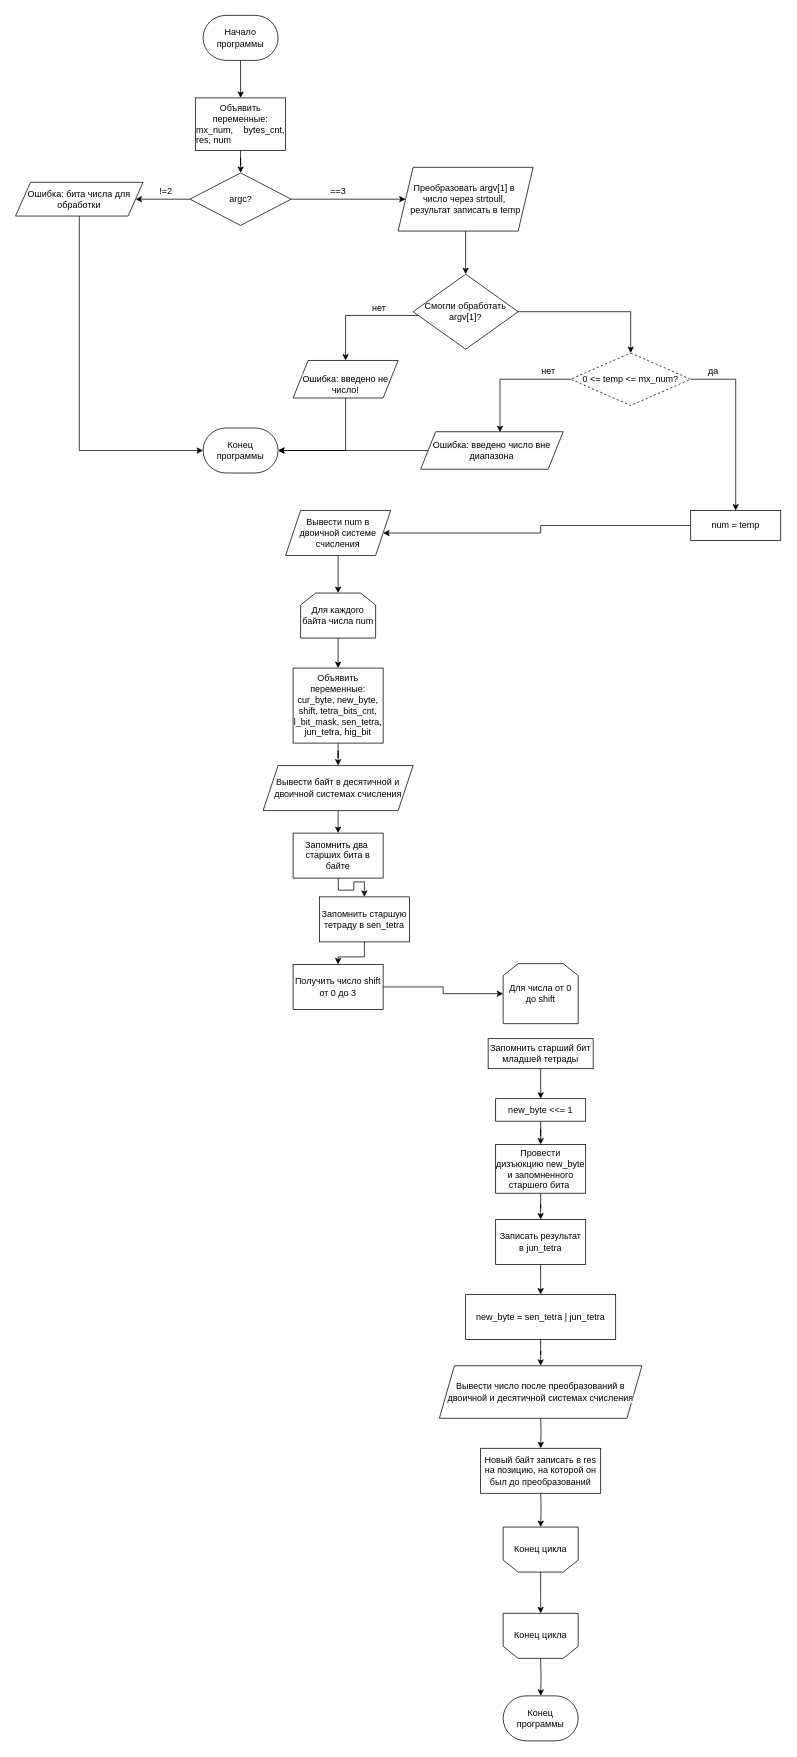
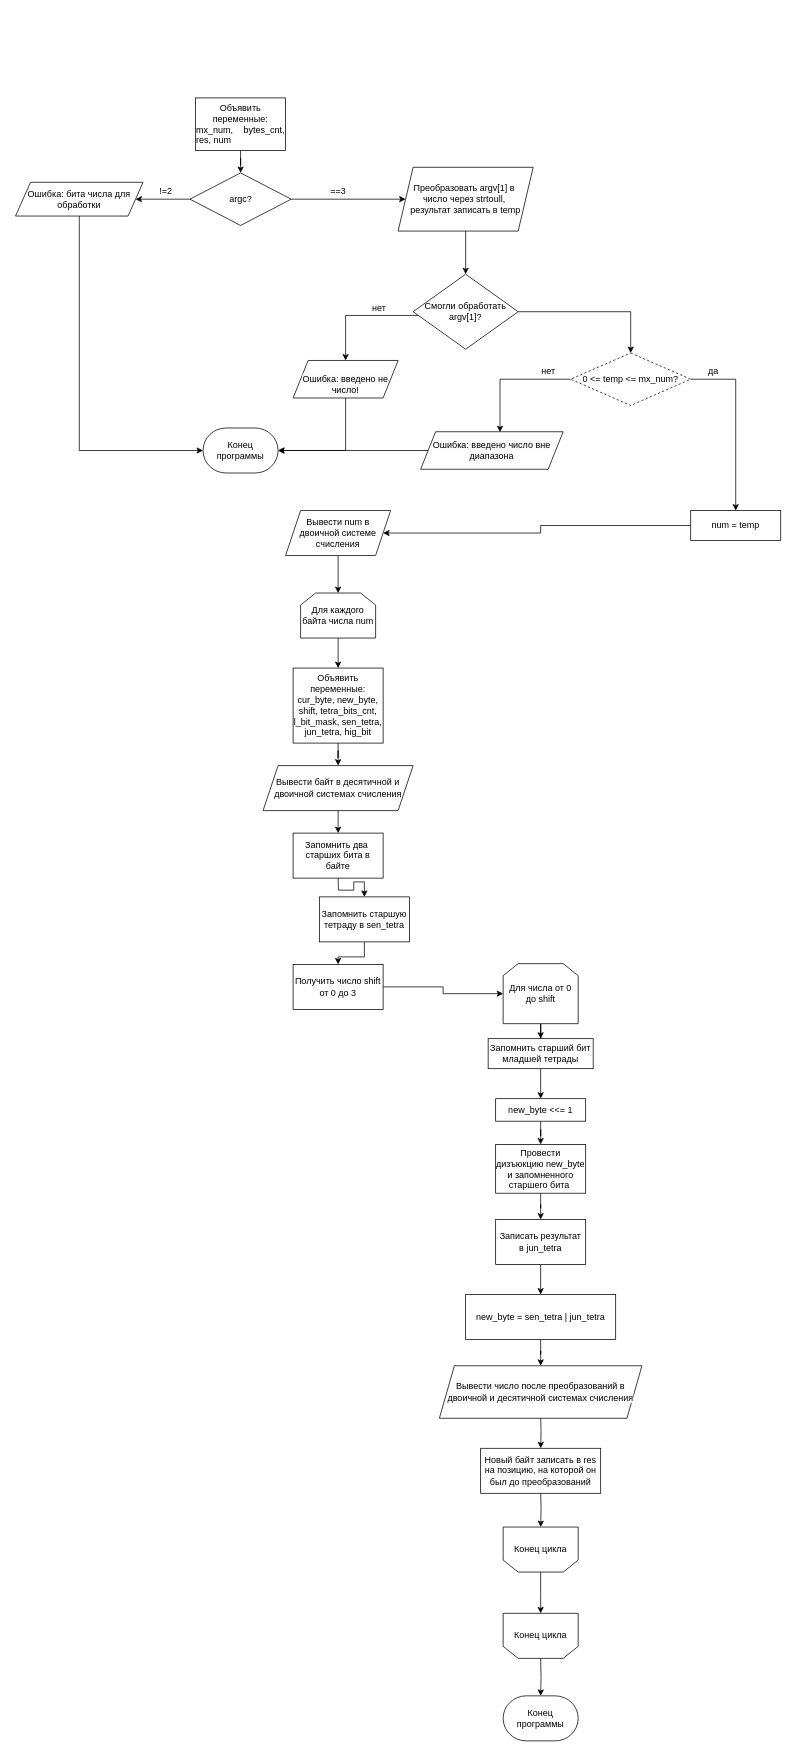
node "Начало программы": removed
edge "Начало программы" -> "Объявить переменные: mx_num, bytes_cnt, res, num": removed
edge "Для числа от 0 до shift" -> "Запомнить старший бит младшей тетрады": added
